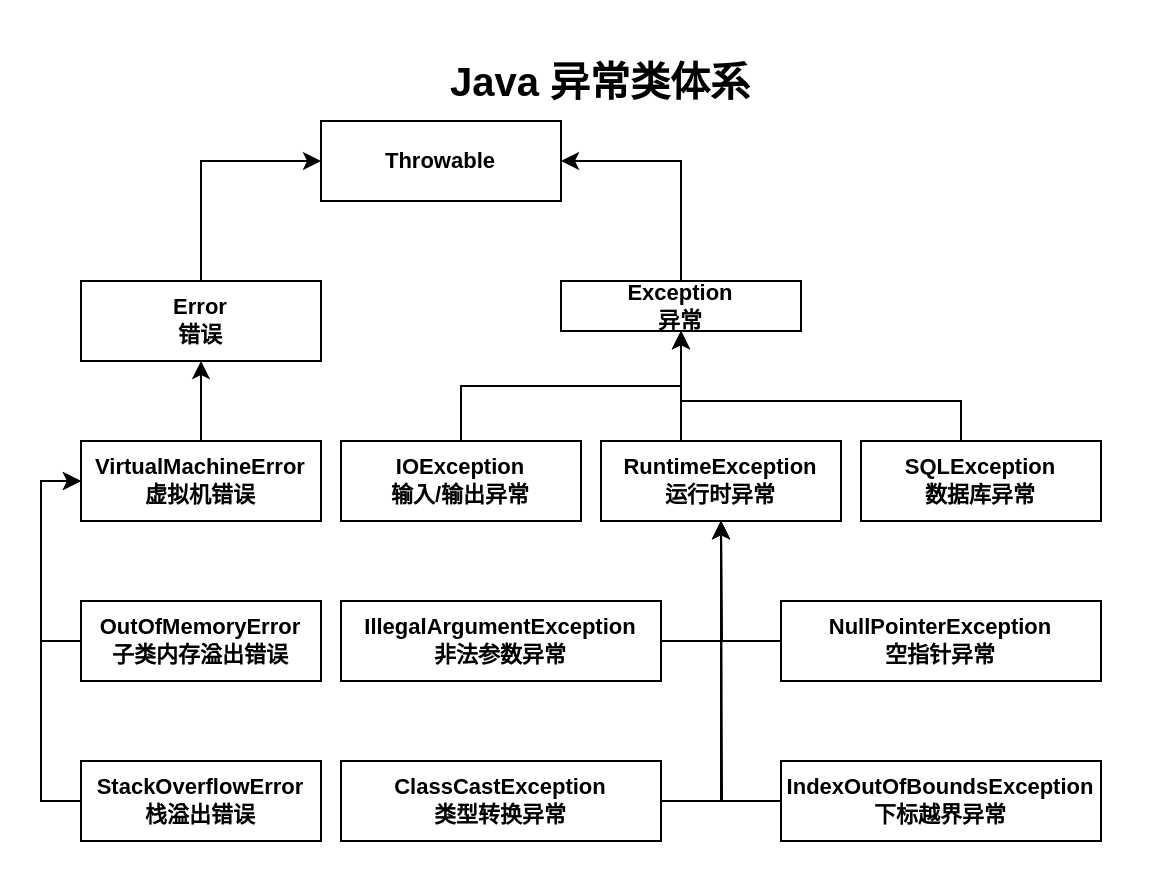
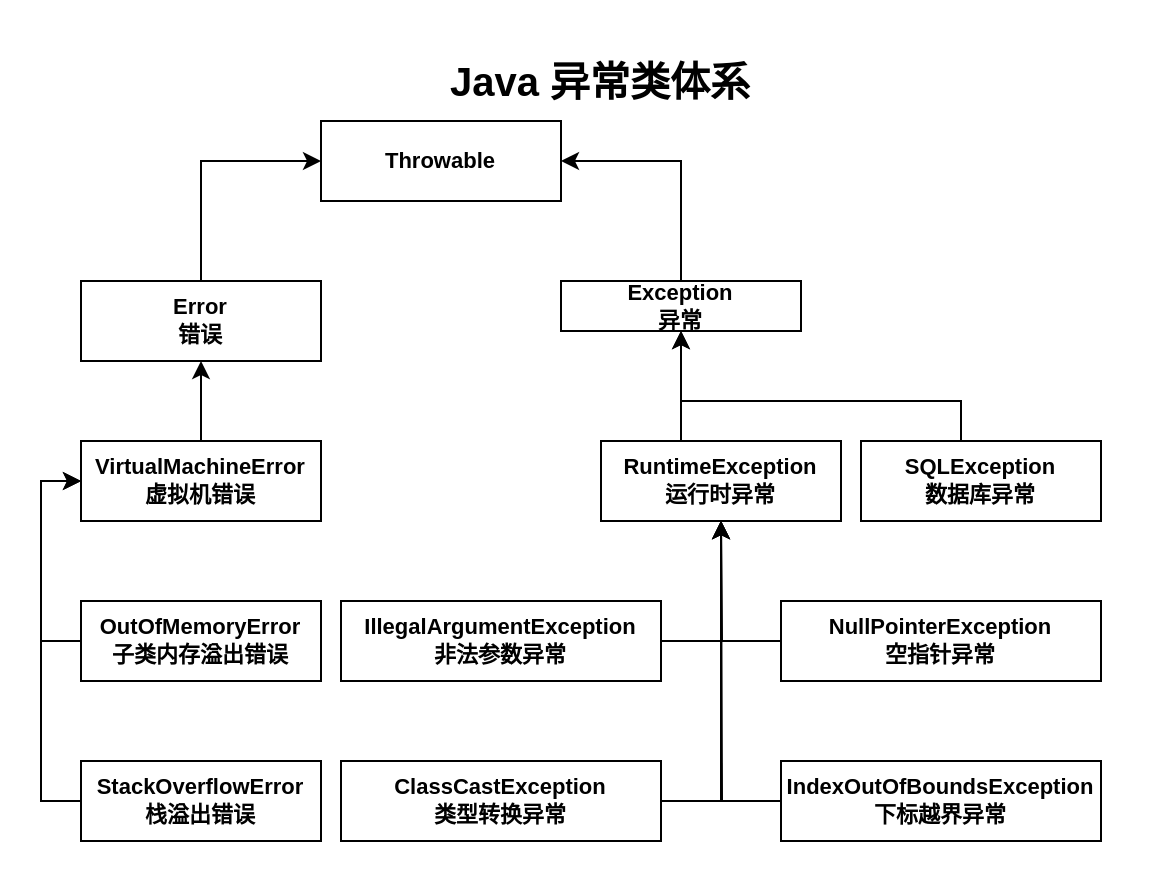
edge "IOException输入/输出异常" -> "Exception 异常": removed
node "IOException输入/输出异常": removed
